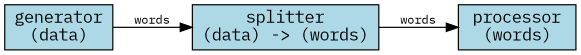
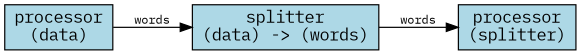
node "generator (data)": label "generator (data)" -> "processor (data)"
node "processor (words)": label "processor (words)" -> "processor (splitter)"
